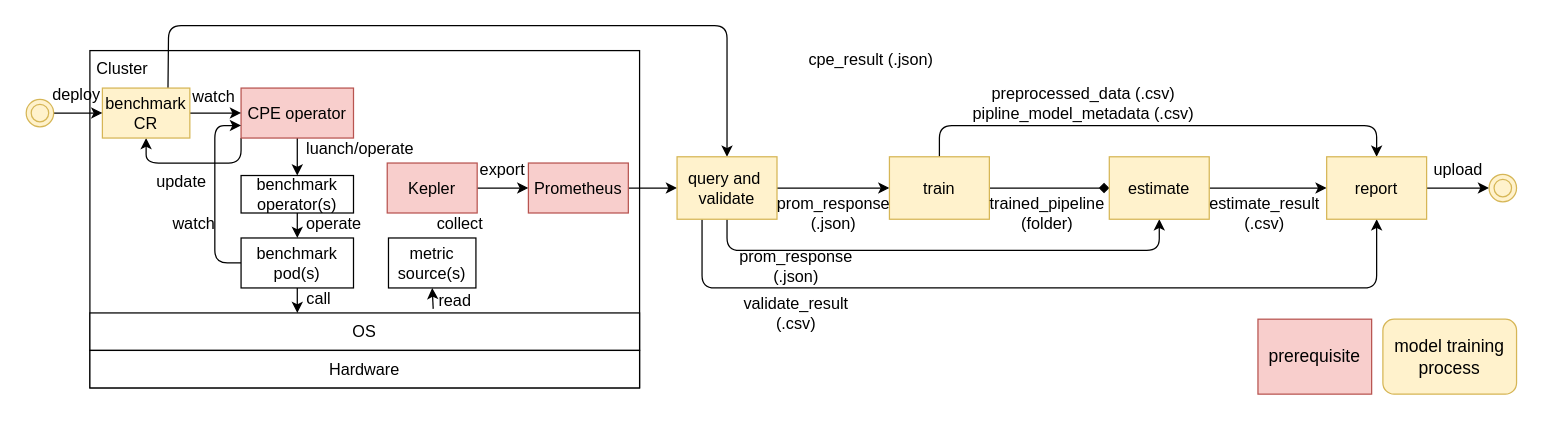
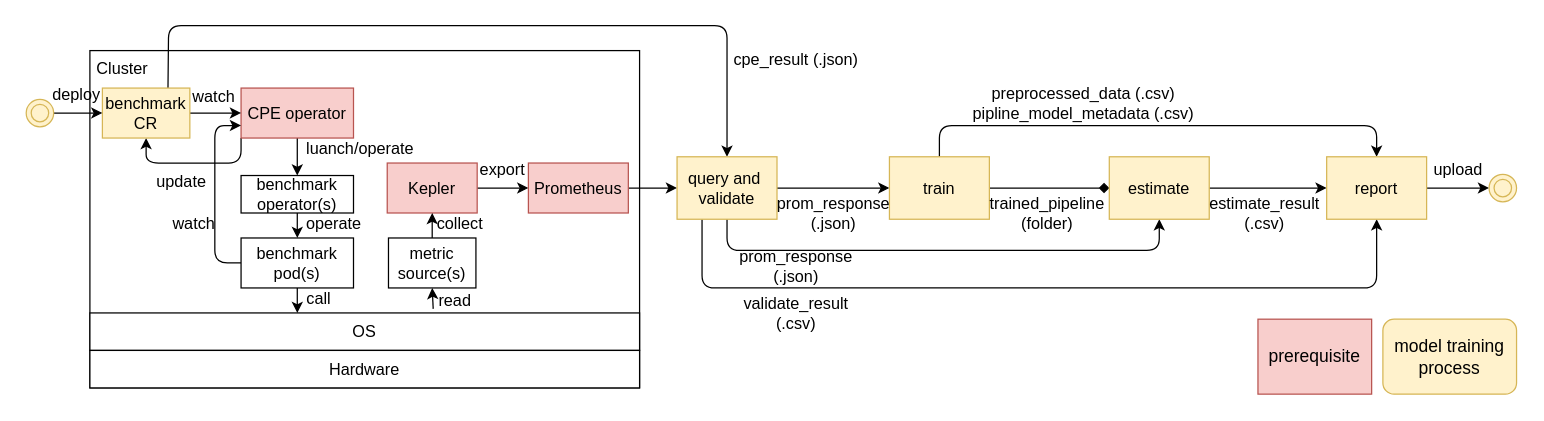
node "cpe_result (.json)": moved (871, 59) -> (796, 59)
edge "metric source(s)" -> "Kepler": added
